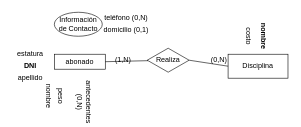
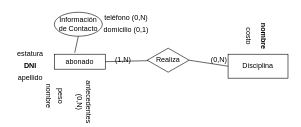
edge "Información de Contacto" -- "abonado": added
